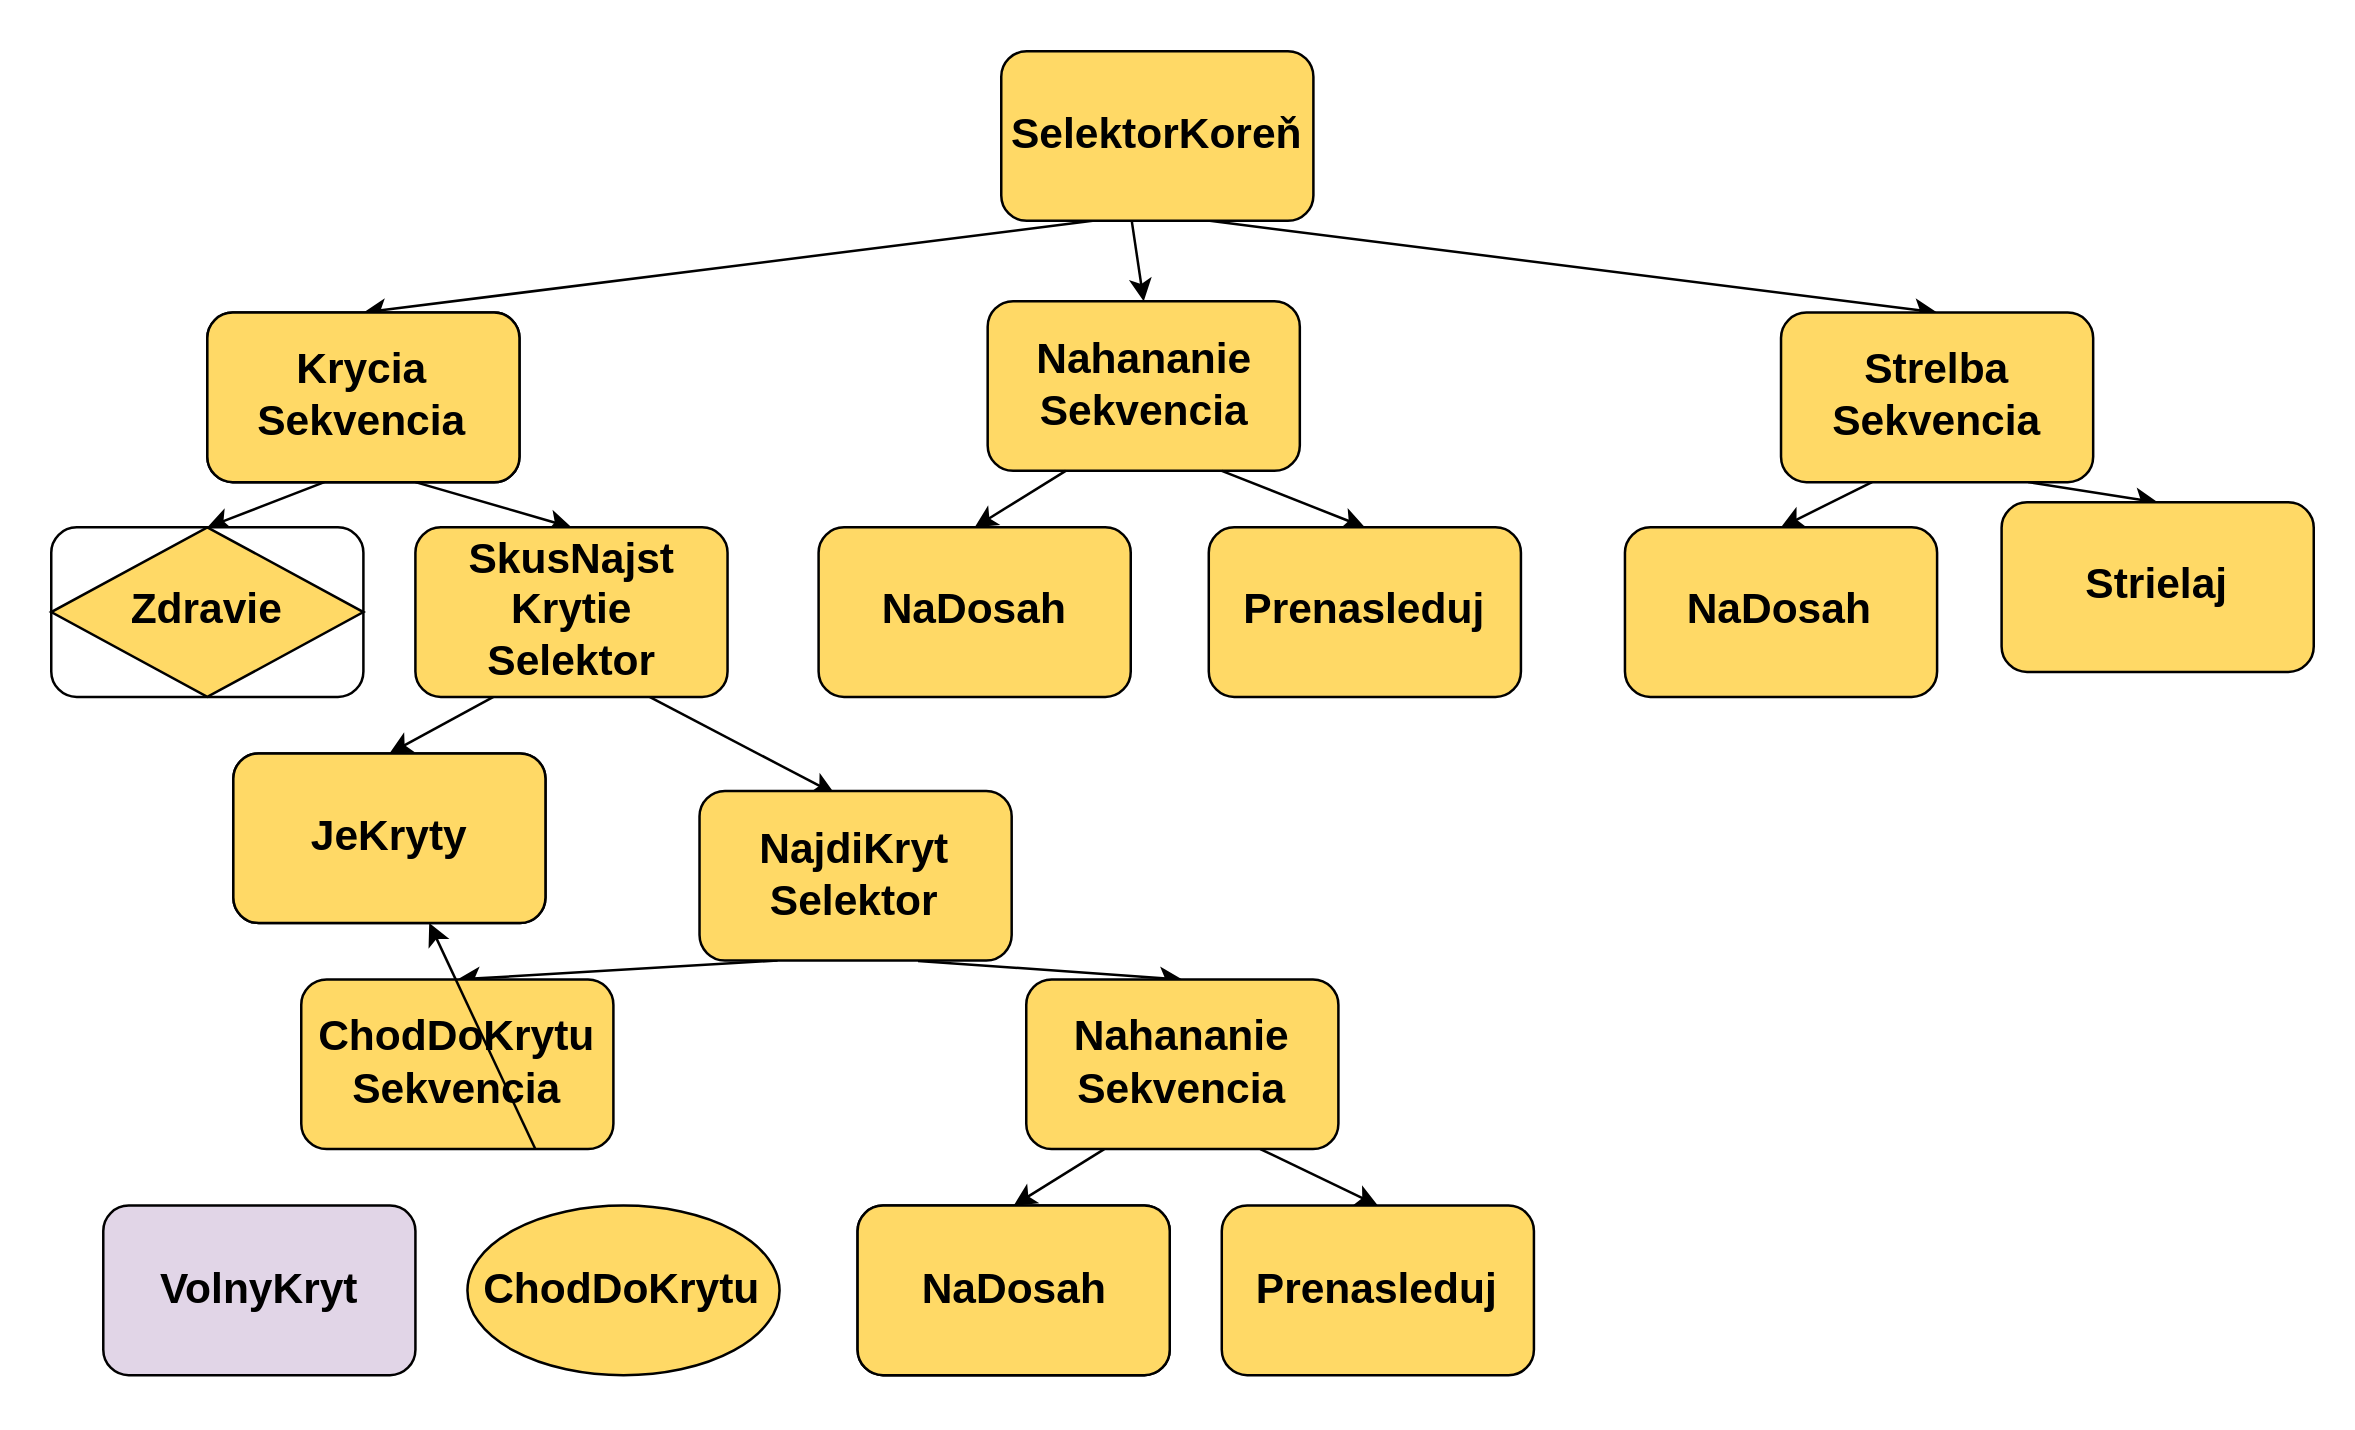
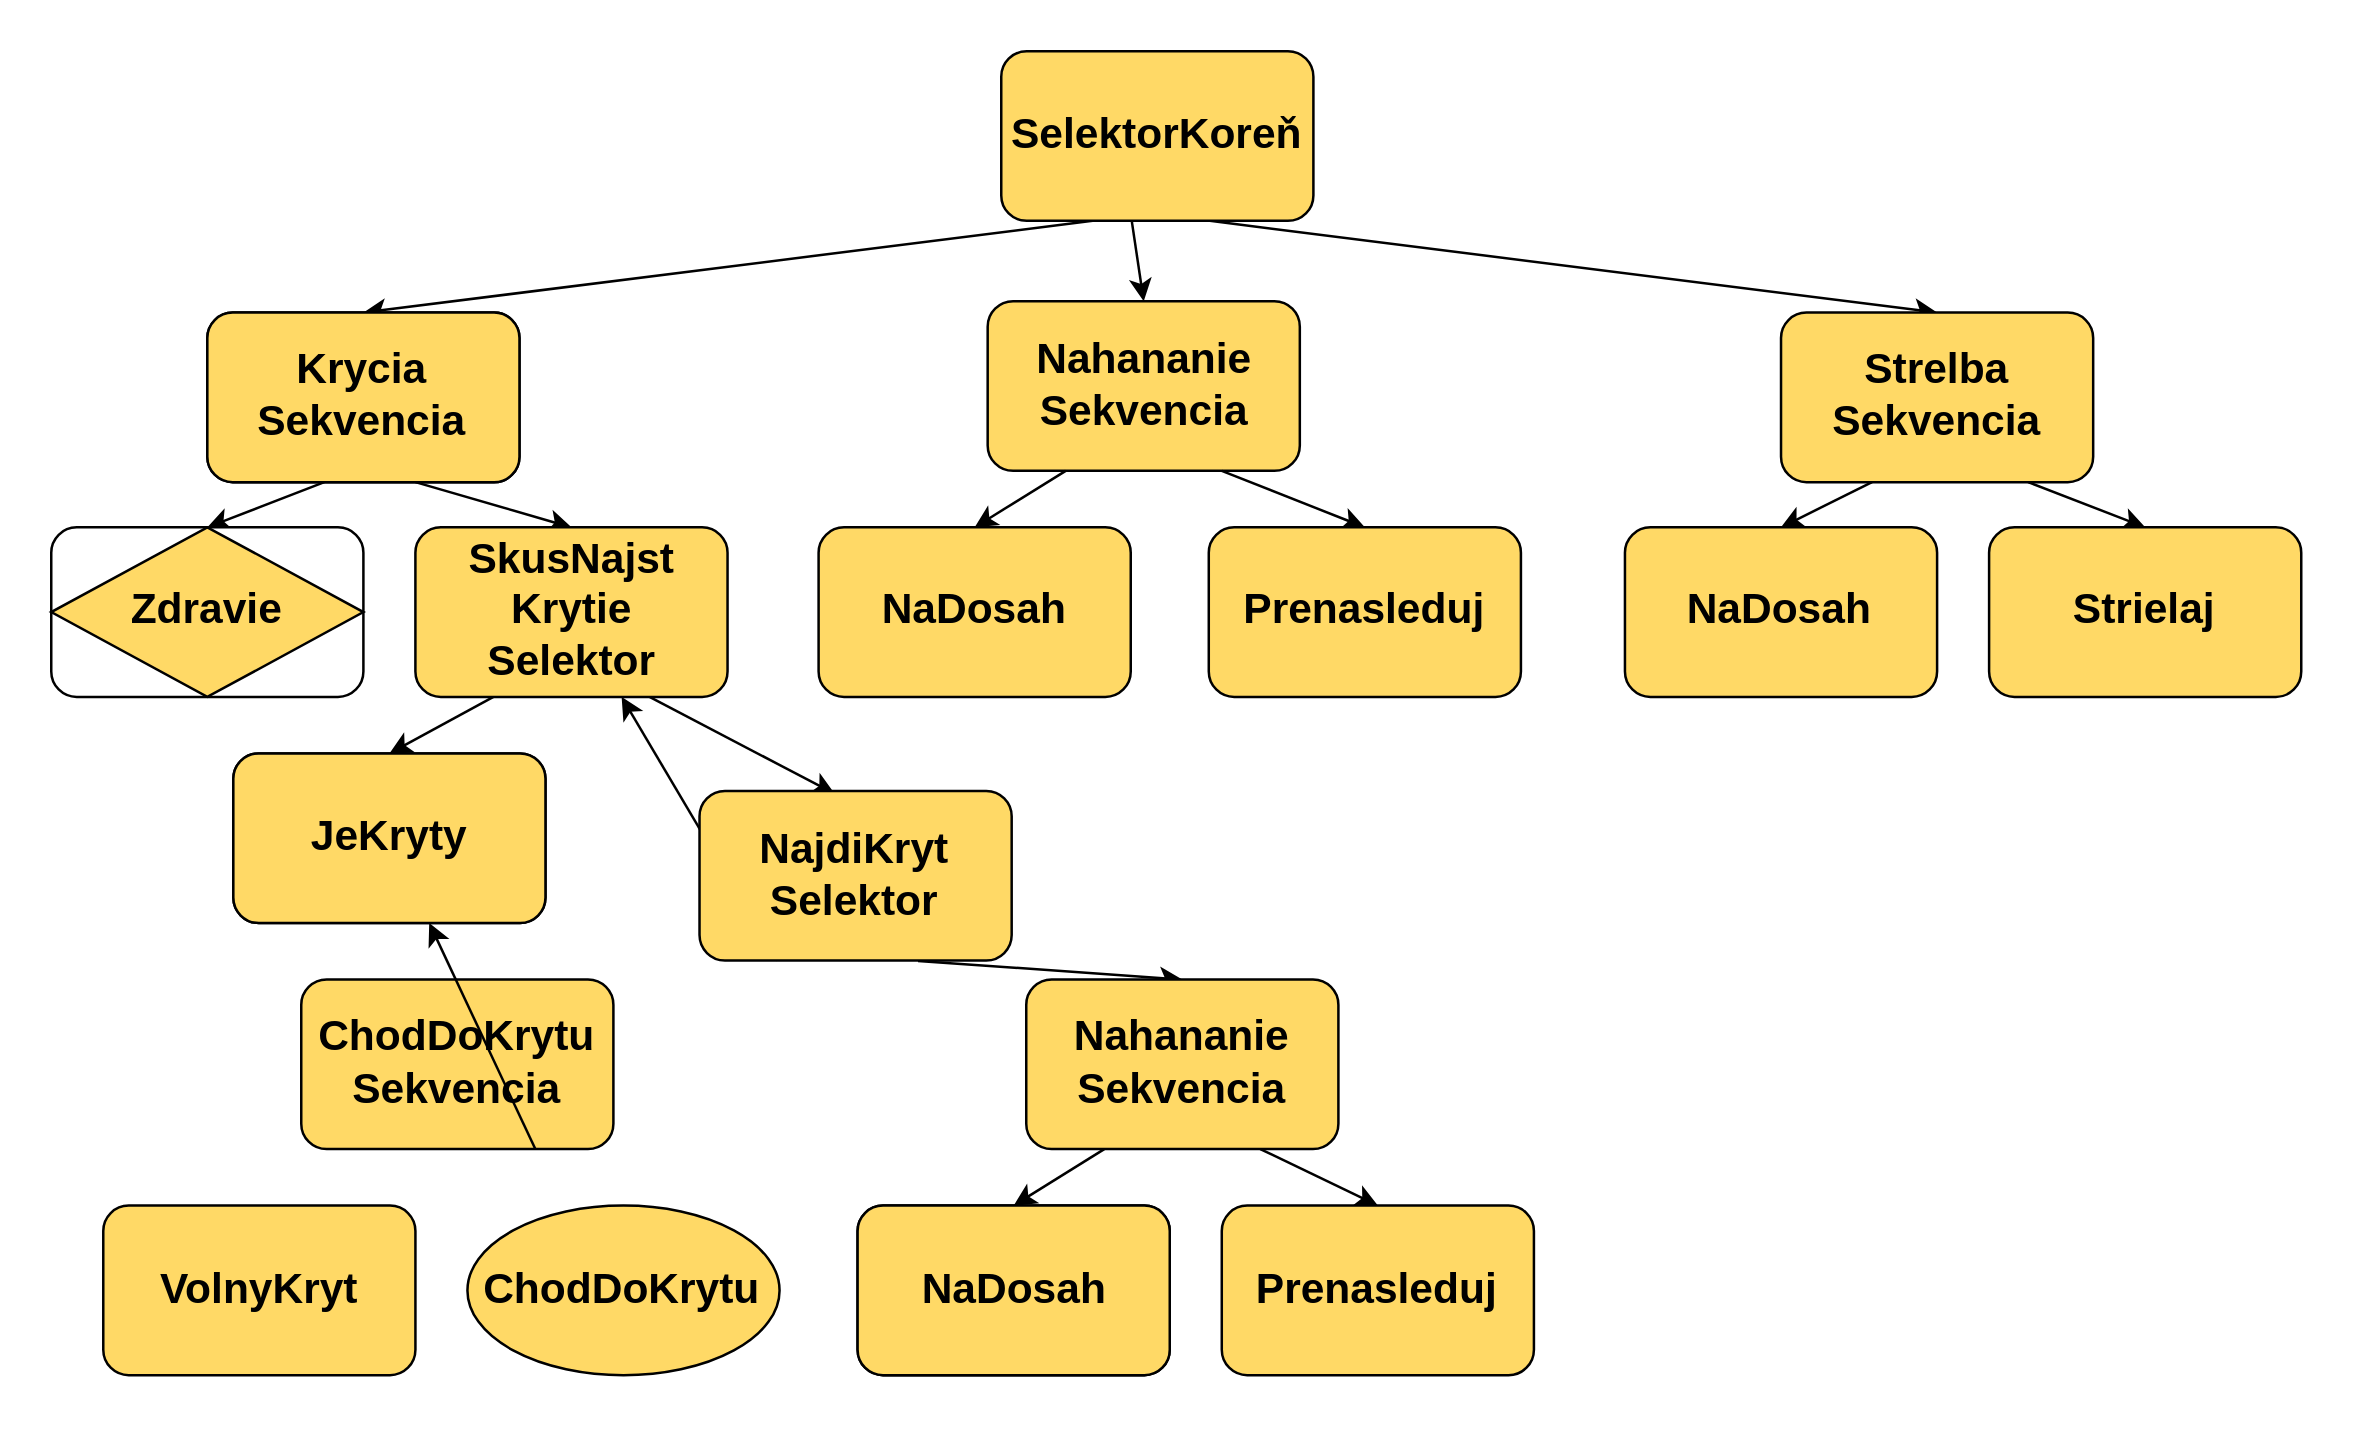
node "Strielaj": moved (2158, 587) -> (2145, 612)
edge "NajdiKrytSelektor" -> "ChodDoKrytuSekvencia": now "NajdiKrytSelektor" -> "SkusNajstKrytieSelektor"
node "VolnyKryt": fillcolor #e1d5e7 -> #ffd966
